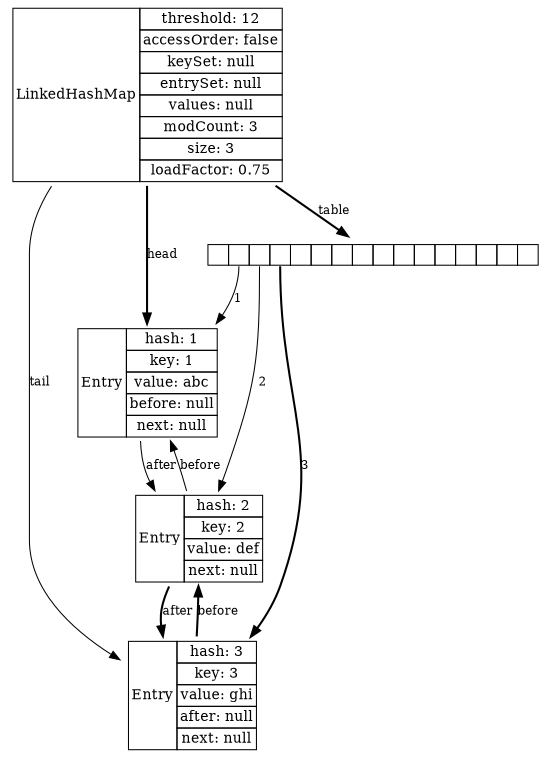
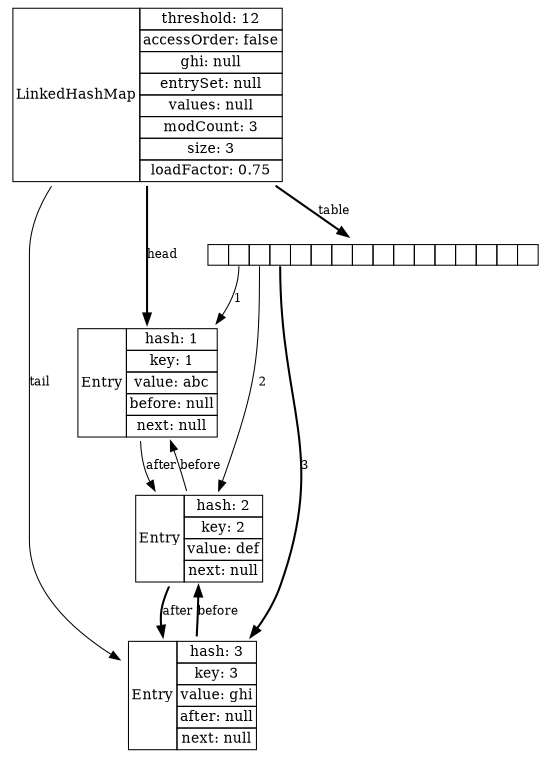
node "LinkedHashMap": text "keySet: null" -> "ghi: null"
